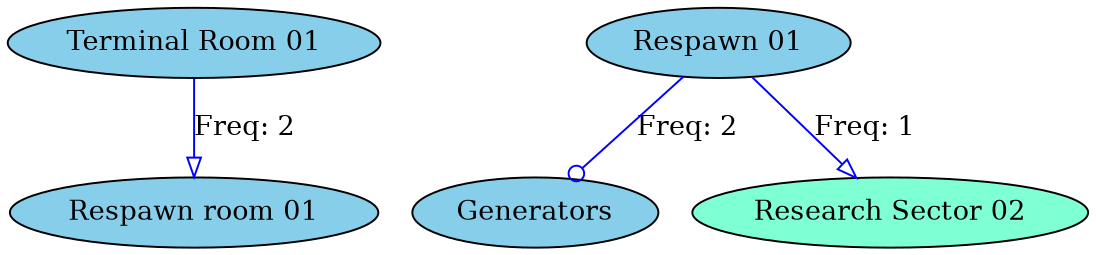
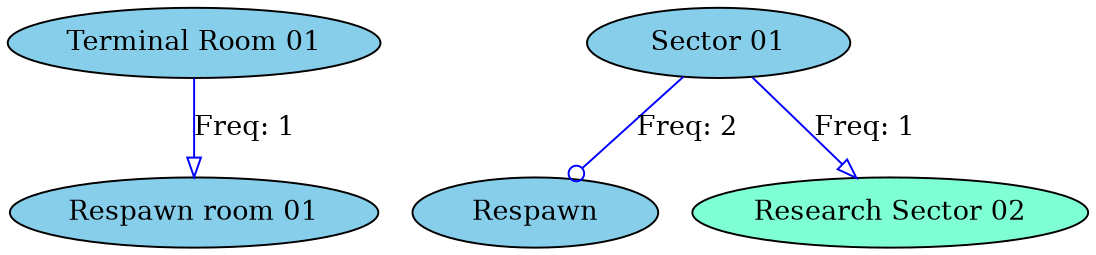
node "Respawn 01": label "Respawn 01" -> "Sector 01"
edge "Terminal Room 01" -> "Respawn room 01": label "Freq: 2" -> "Freq: 1"
node "Generators": label "Generators" -> "Respawn"
